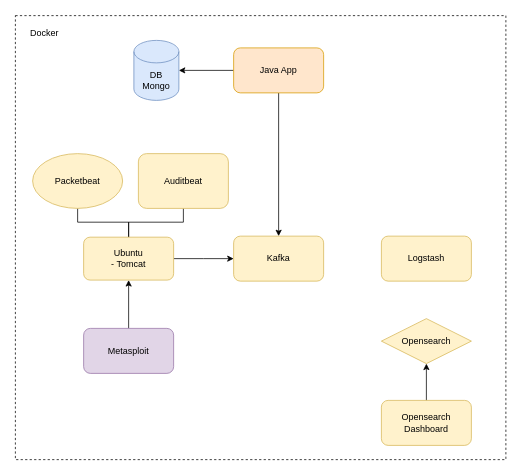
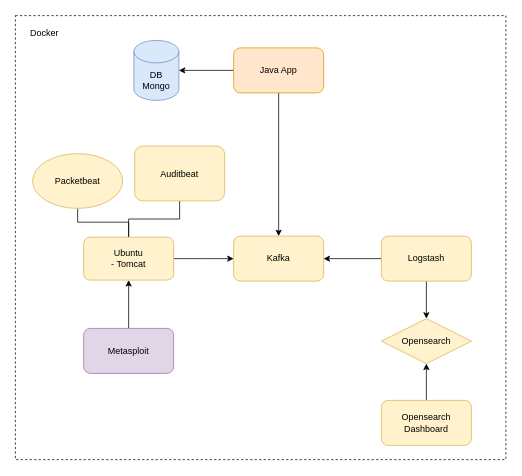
node "Auditbeat": moved (183, 181) -> (180, 173)
edge "Logstash" -> "Kafka": added
edge "Logstash" -> "Opensearch": added
